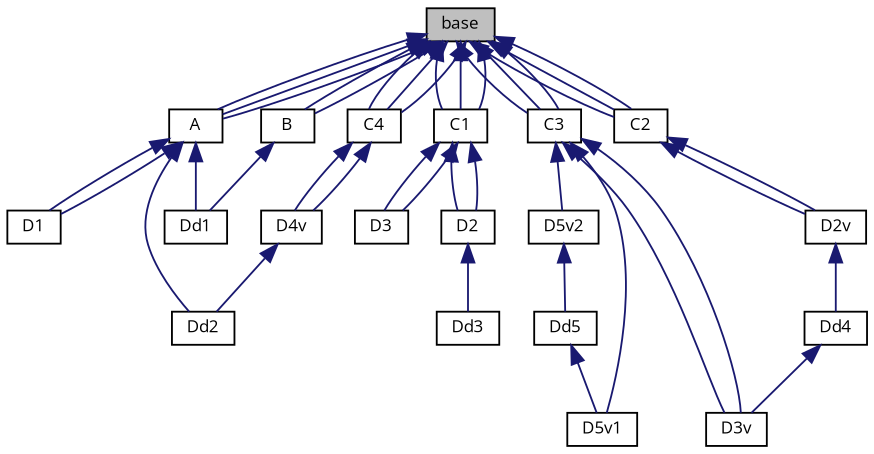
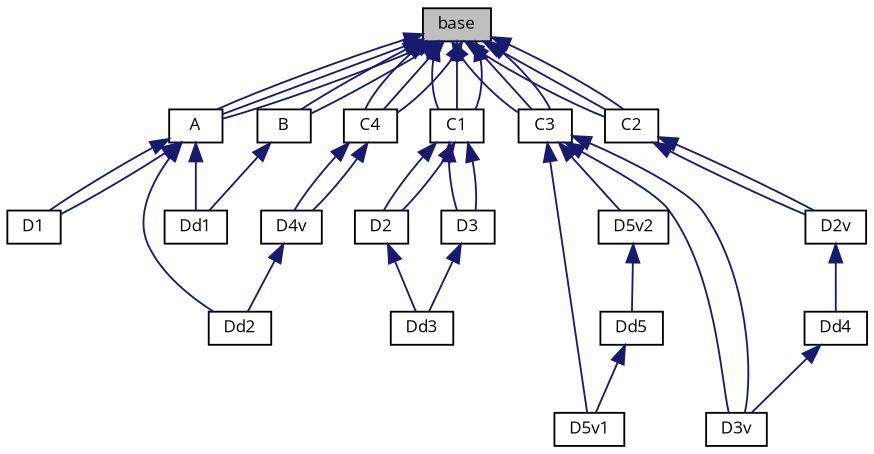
edge "Dd3" -> "D3": added
